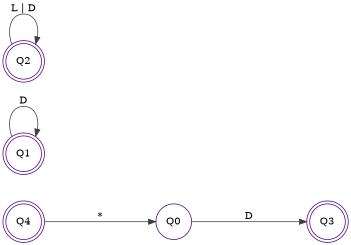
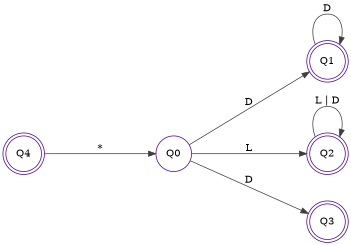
edge "Q0" -> "Q1": added, label "D"
edge "Q0" -> "Q2": added, label "L"
